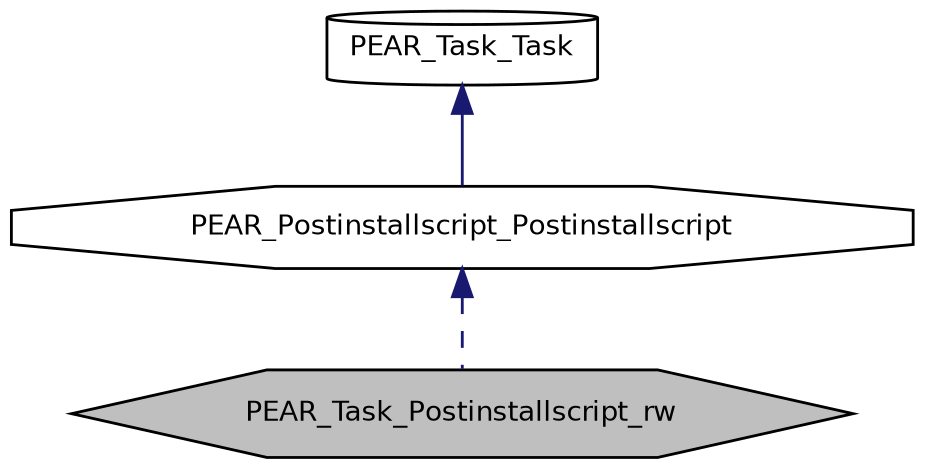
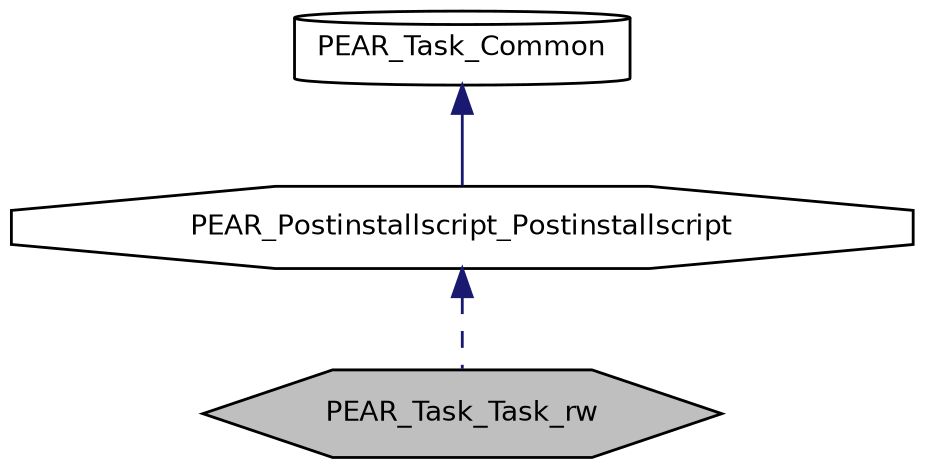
node "PEAR_Task_Task": label "PEAR_Task_Task" -> "PEAR_Task_Common"
node "PEAR_Task_Postinstallscript_rw": label "PEAR_Task_Postinstallscript_rw" -> "PEAR_Task_Task_rw"
